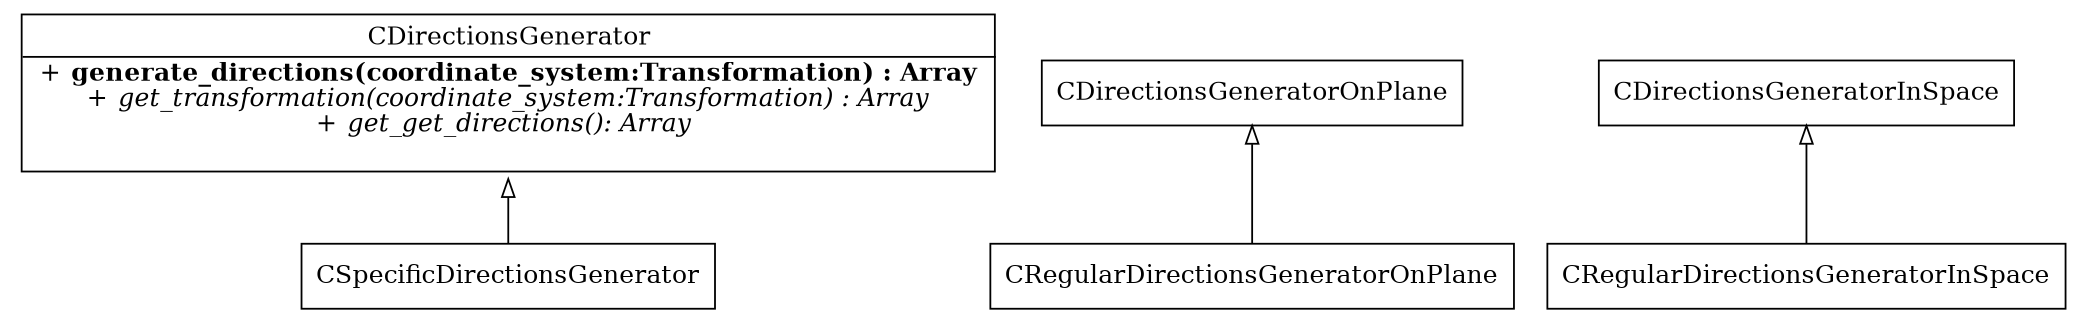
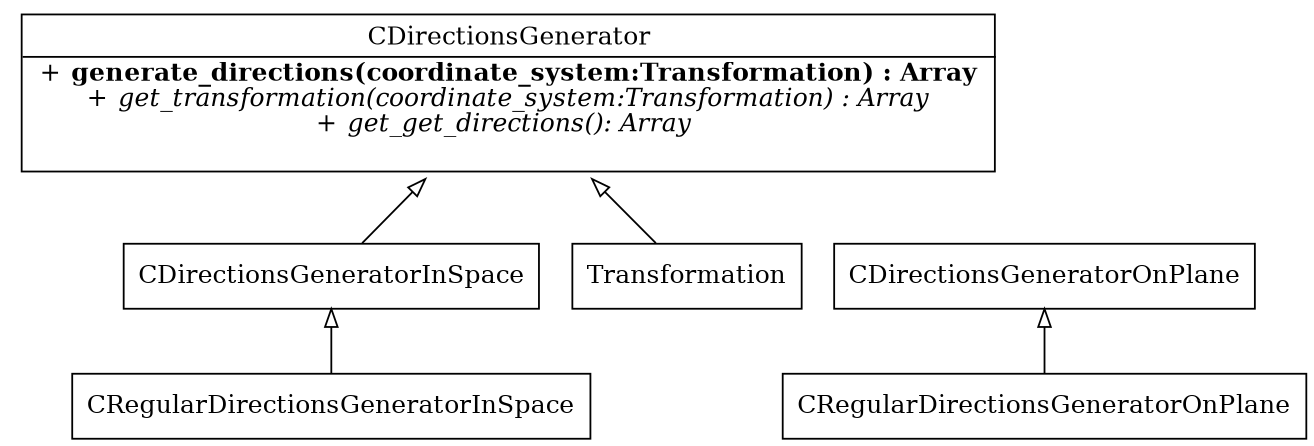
edge "CDirectionsGeneratorInSpace" -> "CDirectionsGenerator": added
node "CSpecificDirectionsGenerator": label "CSpecificDirectionsGenerator" -> "Transformation"
